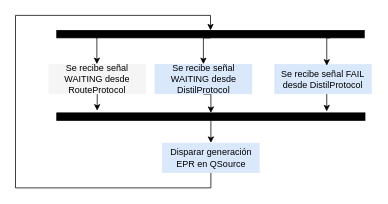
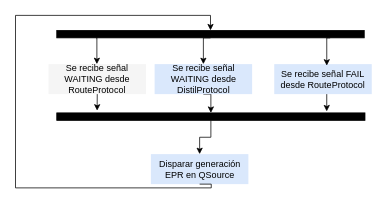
node "Se recibe señal FAIL desde DistilProtocol": label "Se recibe señal FAIL desde DistilProtocol" -> "Se recibe señal FAIL desde RouteProtocol"
node "Disparar generación EPR en QSource": moved (211, 158) -> (200, 169)
